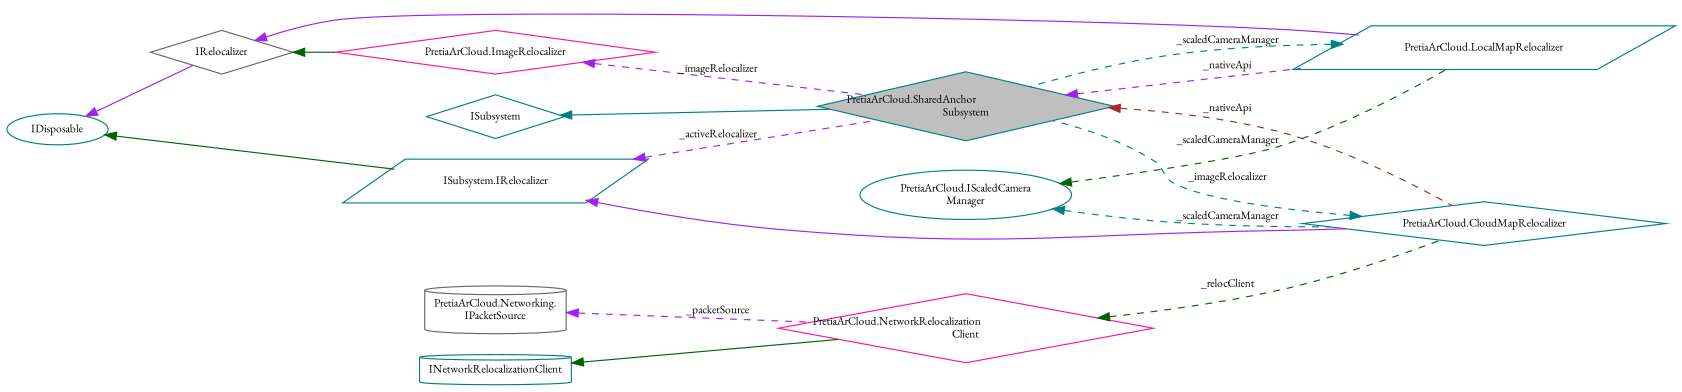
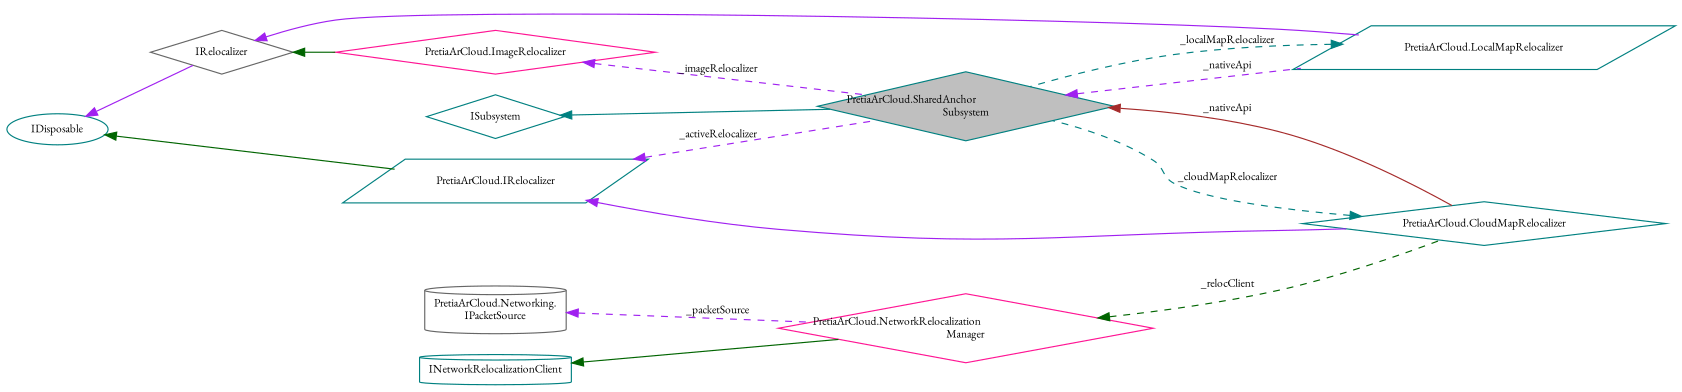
edge "PretiaArCloud.SharedAnchor Subsystem" -> "PretiaArCloud.LocalMapRelocalizer": label " _scaledCameraManager" -> " _localMapRelocalizer"
edge "PretiaArCloud.CloudMapRelocalizer" -> "PretiaArCloud.SharedAnchor Subsystem": style dashed -> solid
edge "PretiaArCloud.SharedAnchor Subsystem" -> "PretiaArCloud.CloudMapRelocalizer": label " _imageRelocalizer" -> " _cloudMapRelocalizer"
node "ISubsystem.IRelocalizer": label "ISubsystem.IRelocalizer" -> "PretiaArCloud.IRelocalizer"
node "PretiaArCloud.IScaledCamera Manager": removed
node "PretiaArCloud.NetworkRelocalization Client": label "PretiaArCloud.NetworkRelocalization Client" -> "PretiaArCloud.NetworkRelocalization Manager"
